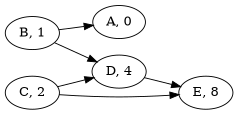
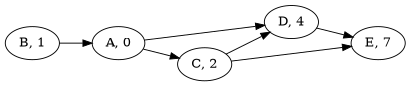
edge "B, 1" -> "D, 4": now "A, 0" -> "D, 4"
edge "A, 0" -> "C, 2": added
node "E, 8": label "E, 8" -> "E, 7"
